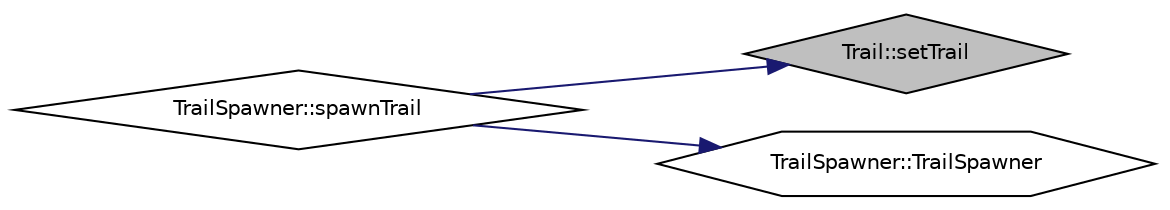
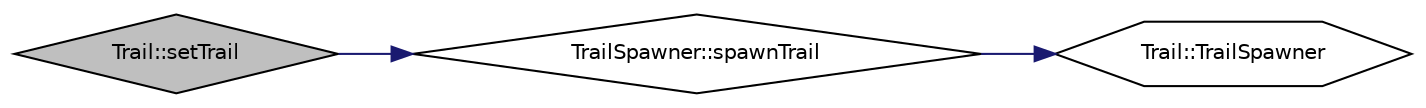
edge "TrailSpawner::spawnTrail" -> "Trail::setTrail": reversed
node "TrailSpawner::TrailSpawner": label "TrailSpawner::TrailSpawner" -> "Trail::TrailSpawner"
